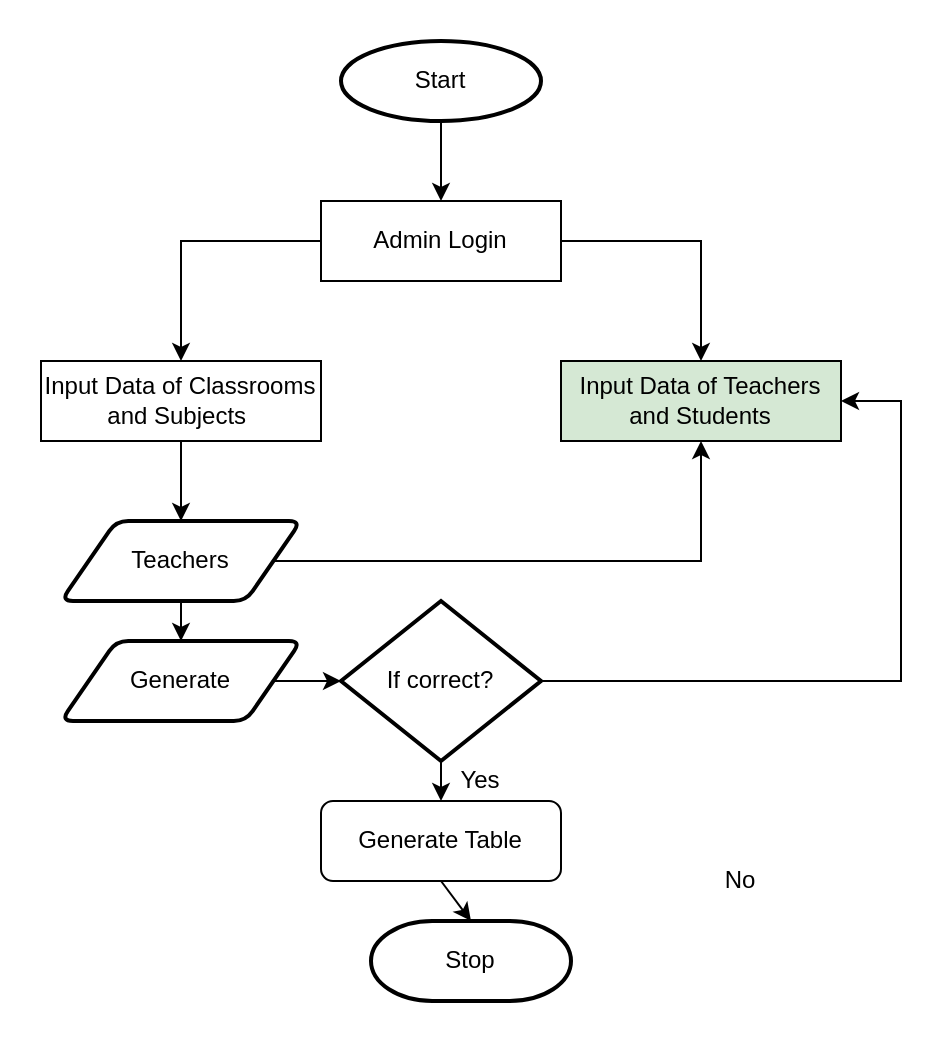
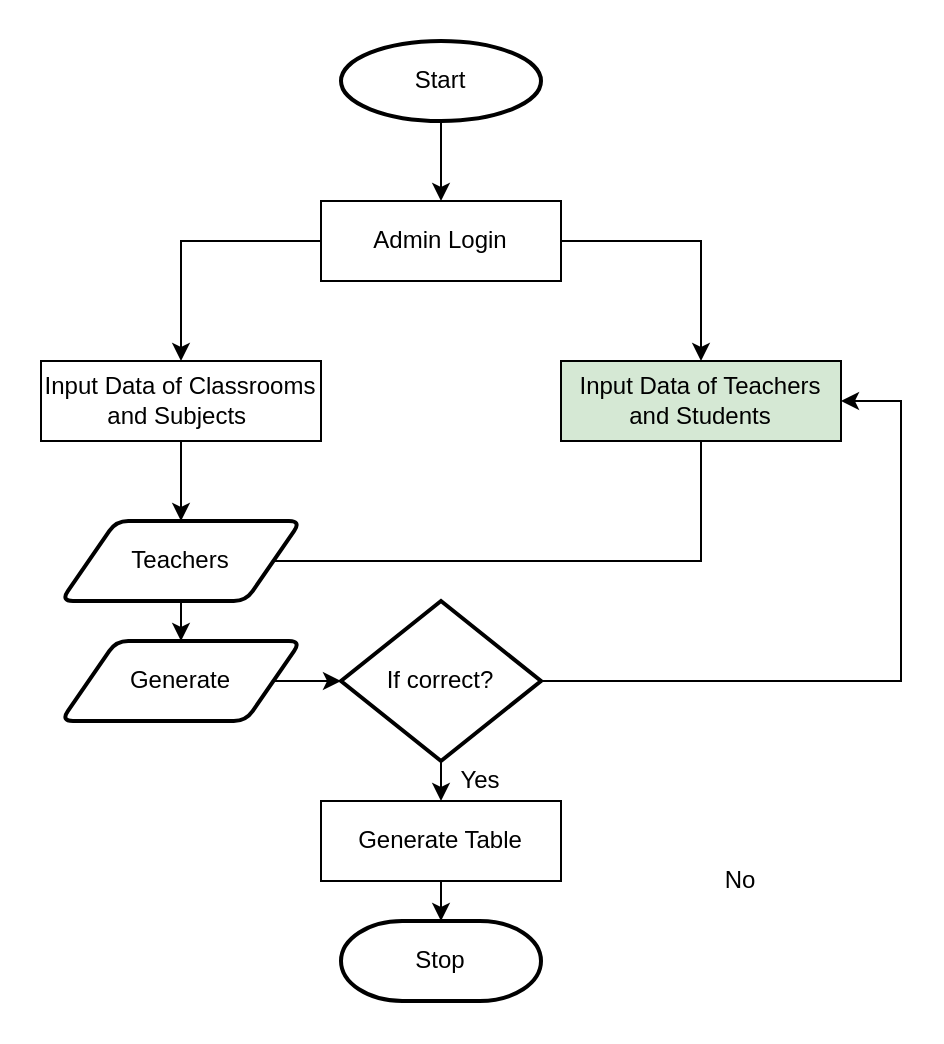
edge "Teachers" -> "Input Data of Teachers and Students": arrowhead classic -> none
node "Generate Table": shape rounded rectangle -> rectangle
node "Stop": moved (471, 961) -> (441, 961)
